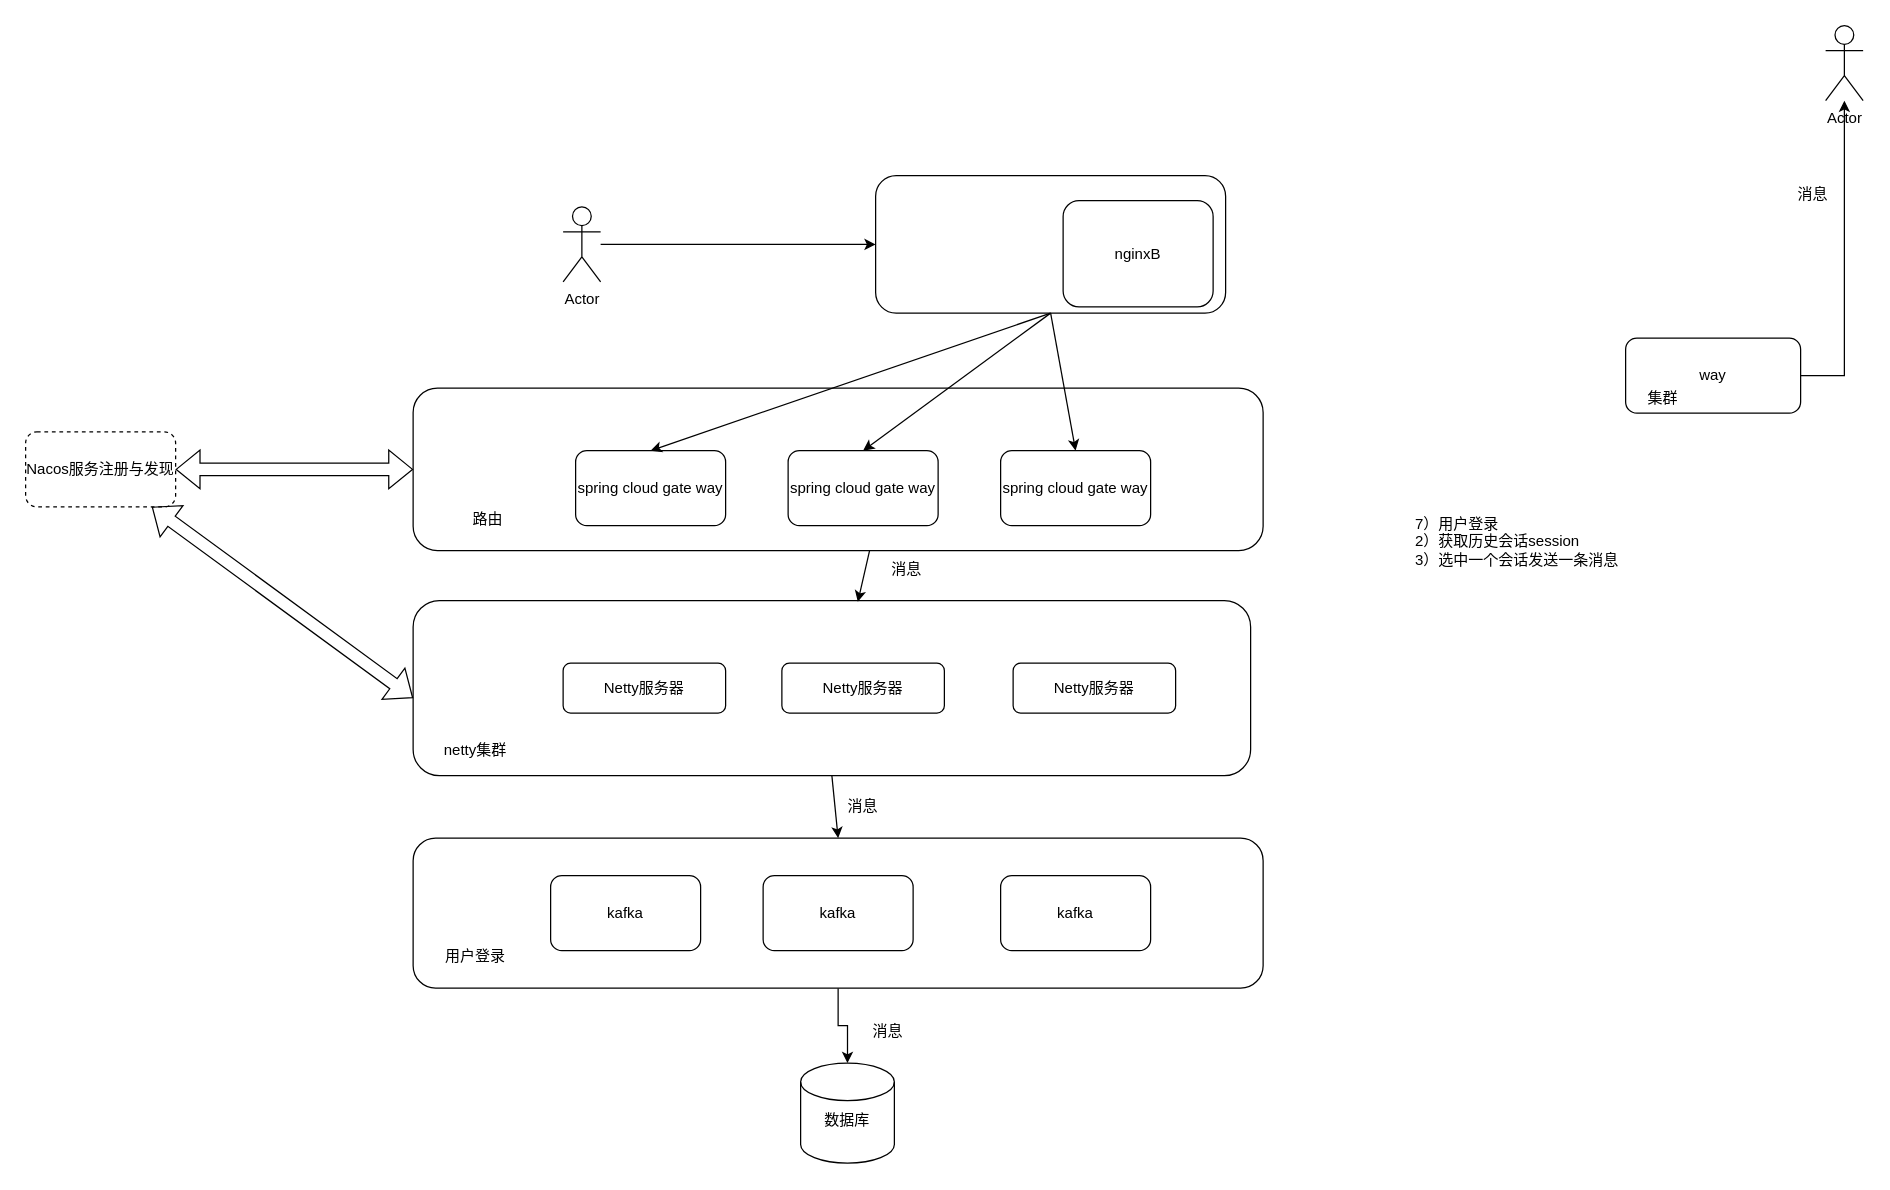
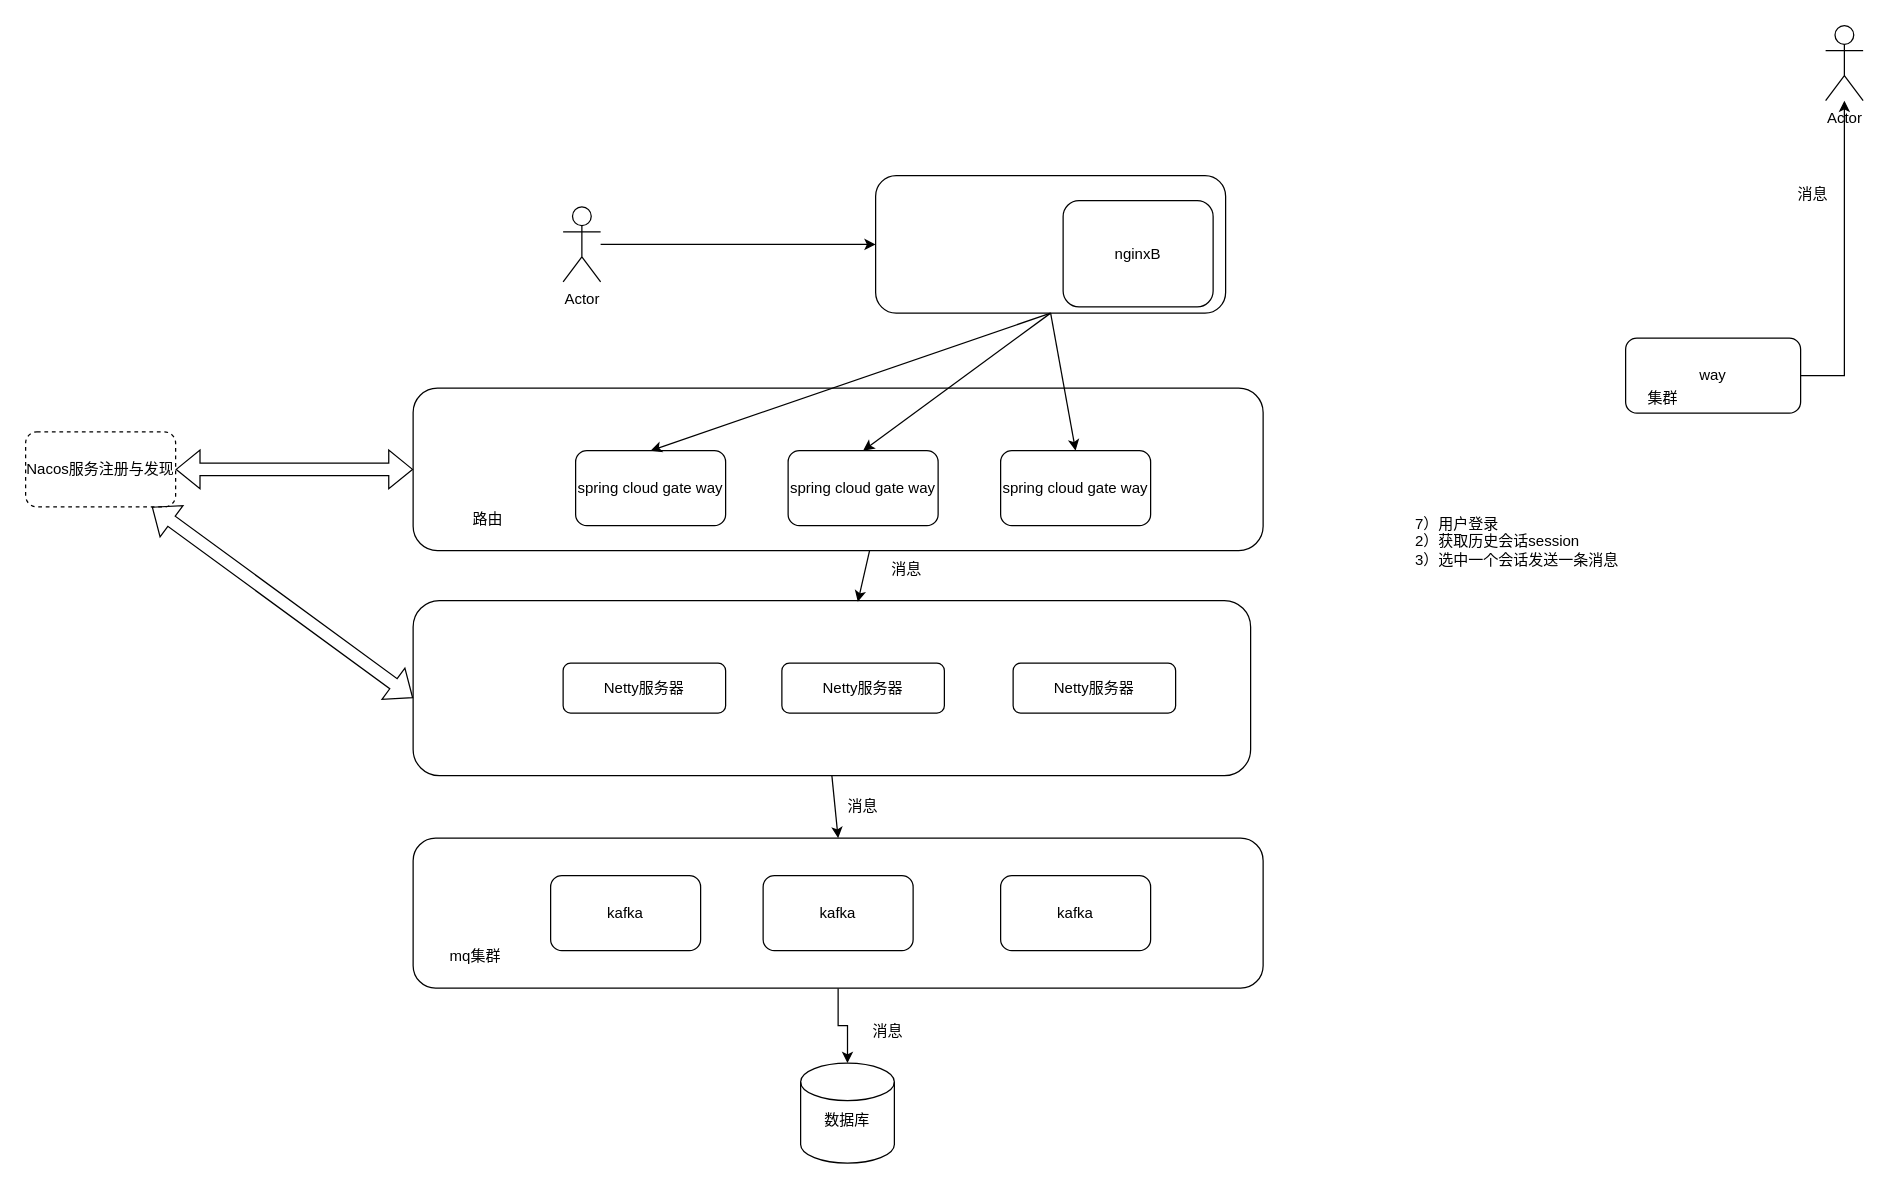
node "netty集群": removed
node "用户登录": label "用户登录" -> "mq集群"
